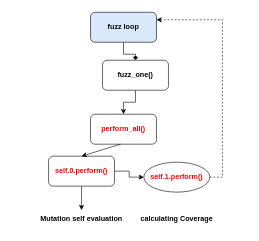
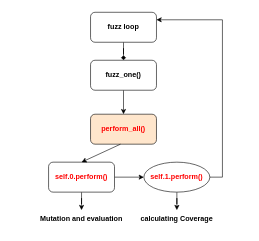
node "fuzz loop": fillcolor #dae8fc -> #ffffff
edge "self.1.perform()" -> "fuzz loop": style dashed -> solid
node "fuzz_one()": moved (135, 75) -> (123, 75)
node "perform_all()": fillcolor #ffffff -> #ffe6cc
node "self.0.perform()": moved (81, 171) -> (81, 177)
edge "self.1.perform()" -> "calculating Coverage": added
node "Mutation self evaluation": label "Mutation self evaluation" -> "Mutation and evaluation"
